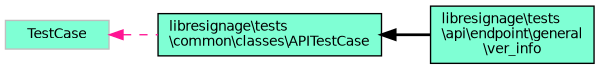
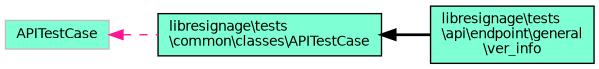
node "TestCase": label "TestCase" -> "APITestCase"
